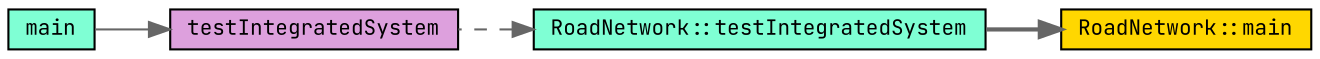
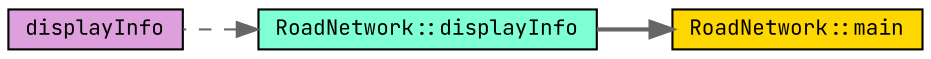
node "main": removed
node "testIntegratedSystem": label "testIntegratedSystem" -> "displayInfo"
node "RoadNetwork::testIntegratedSystem": label "RoadNetwork::testIntegratedSystem" -> "RoadNetwork::displayInfo"
